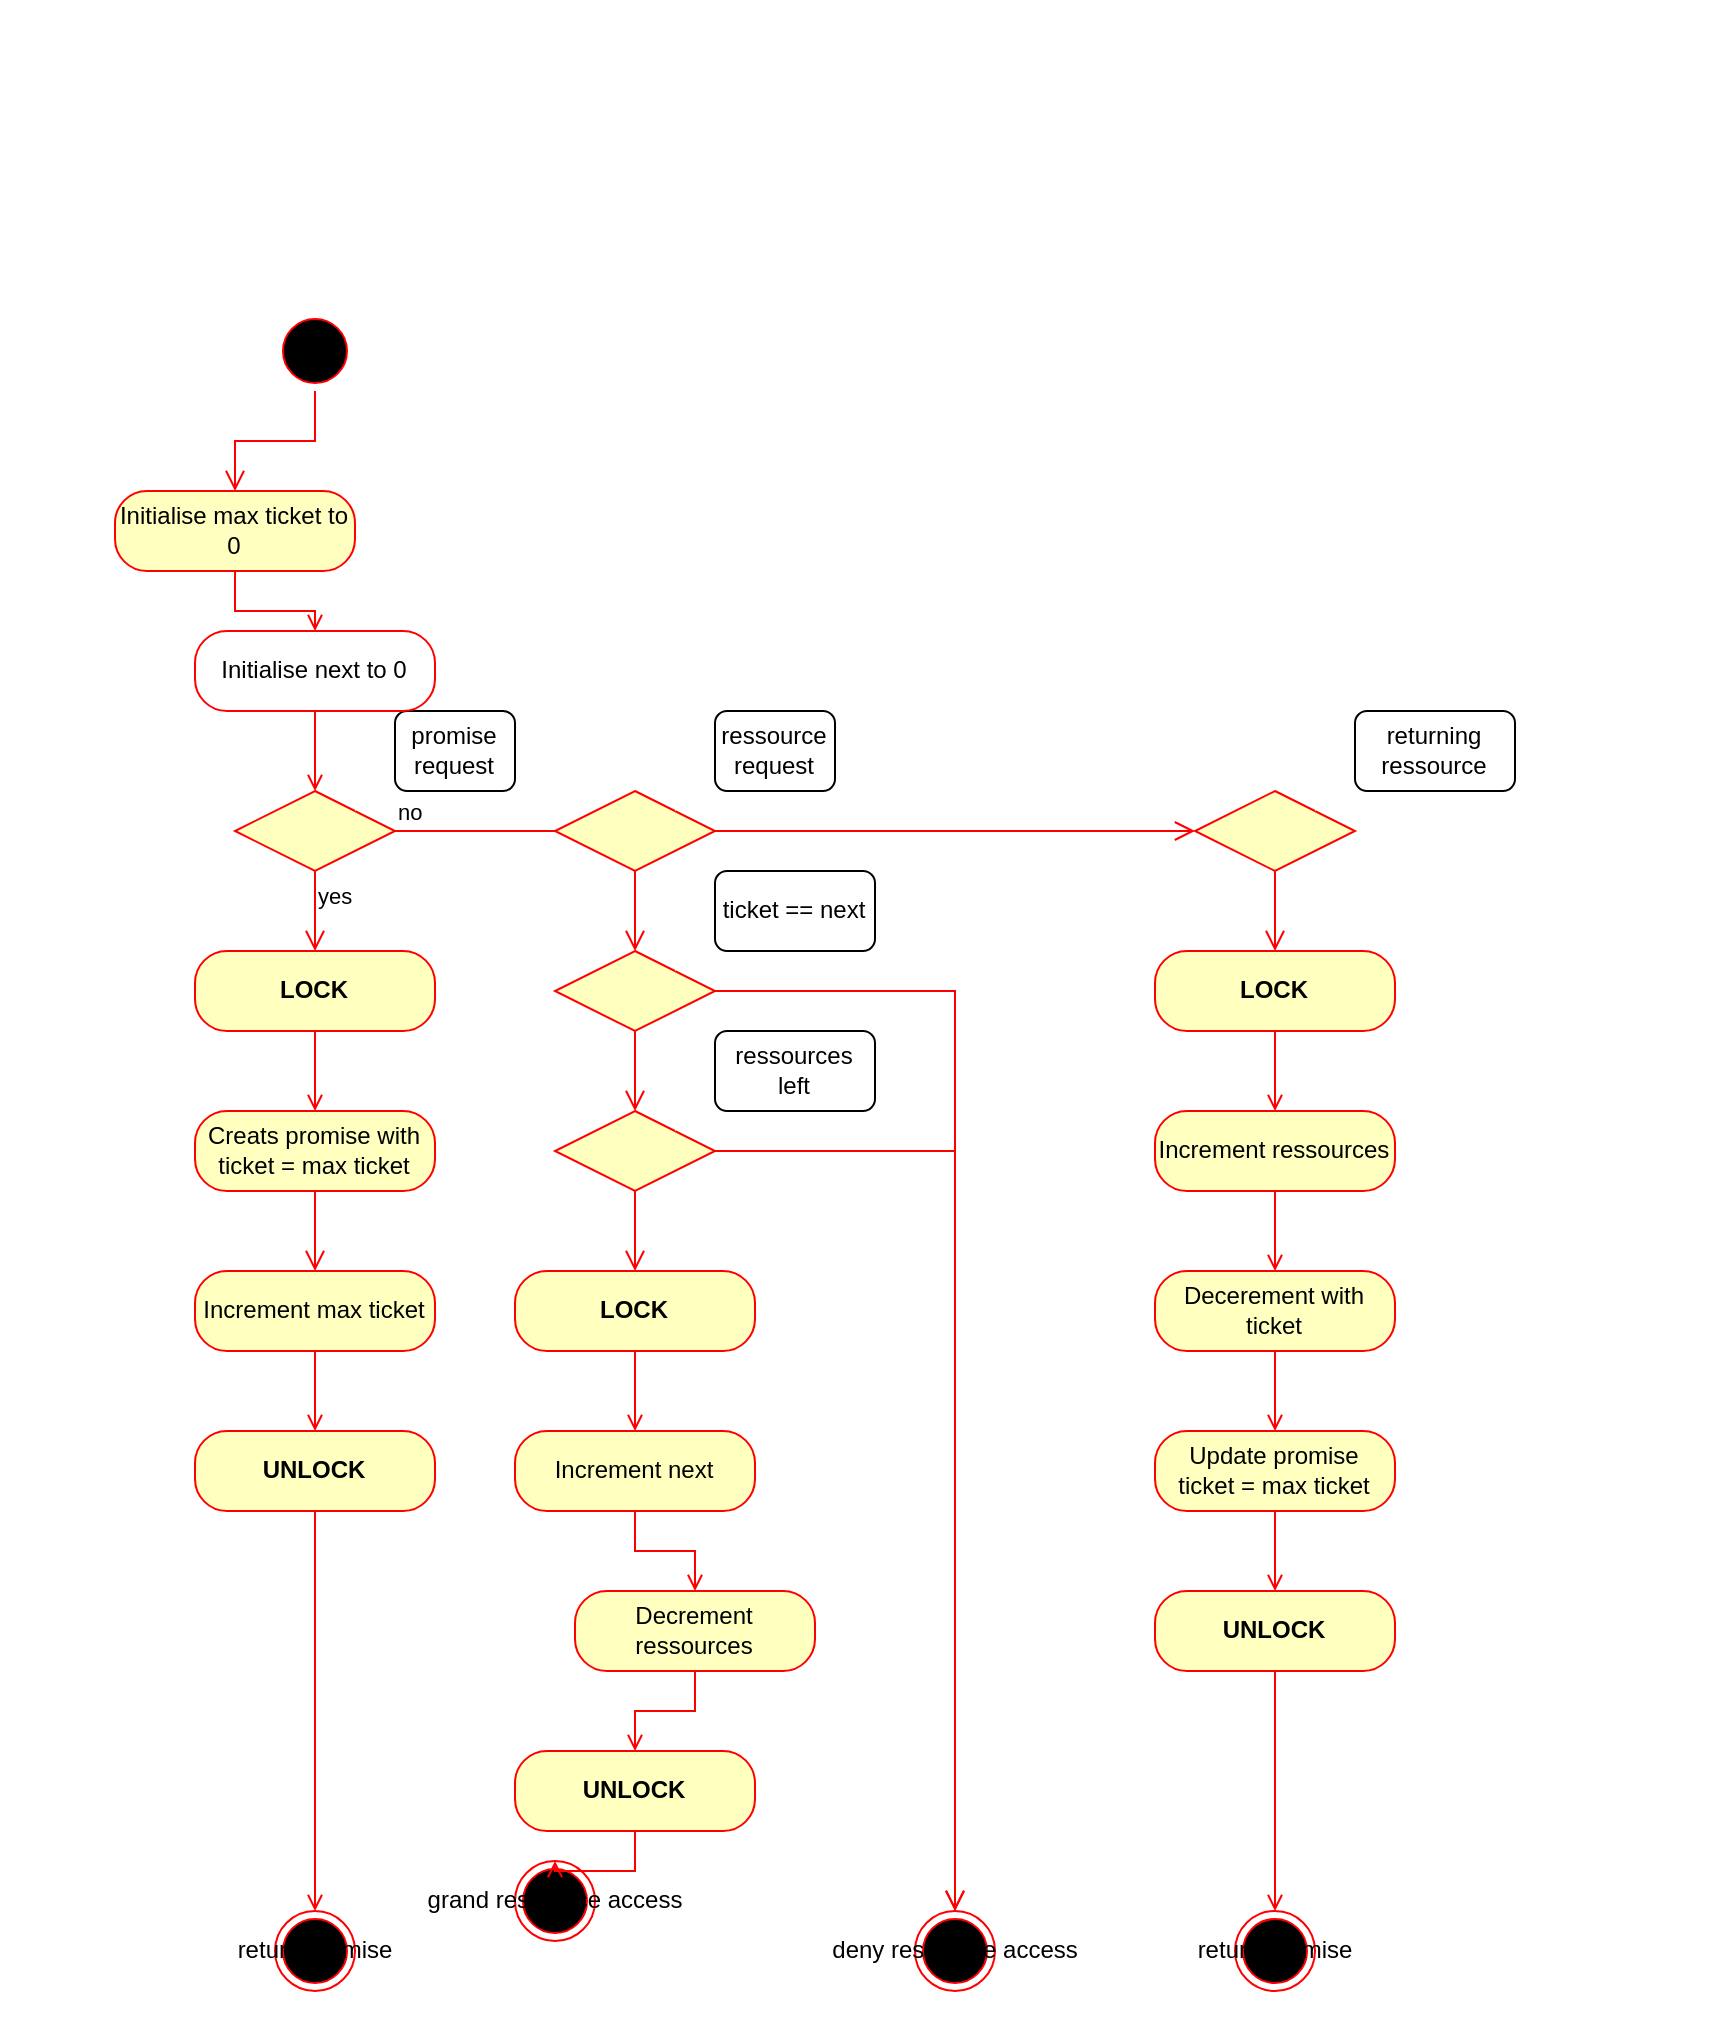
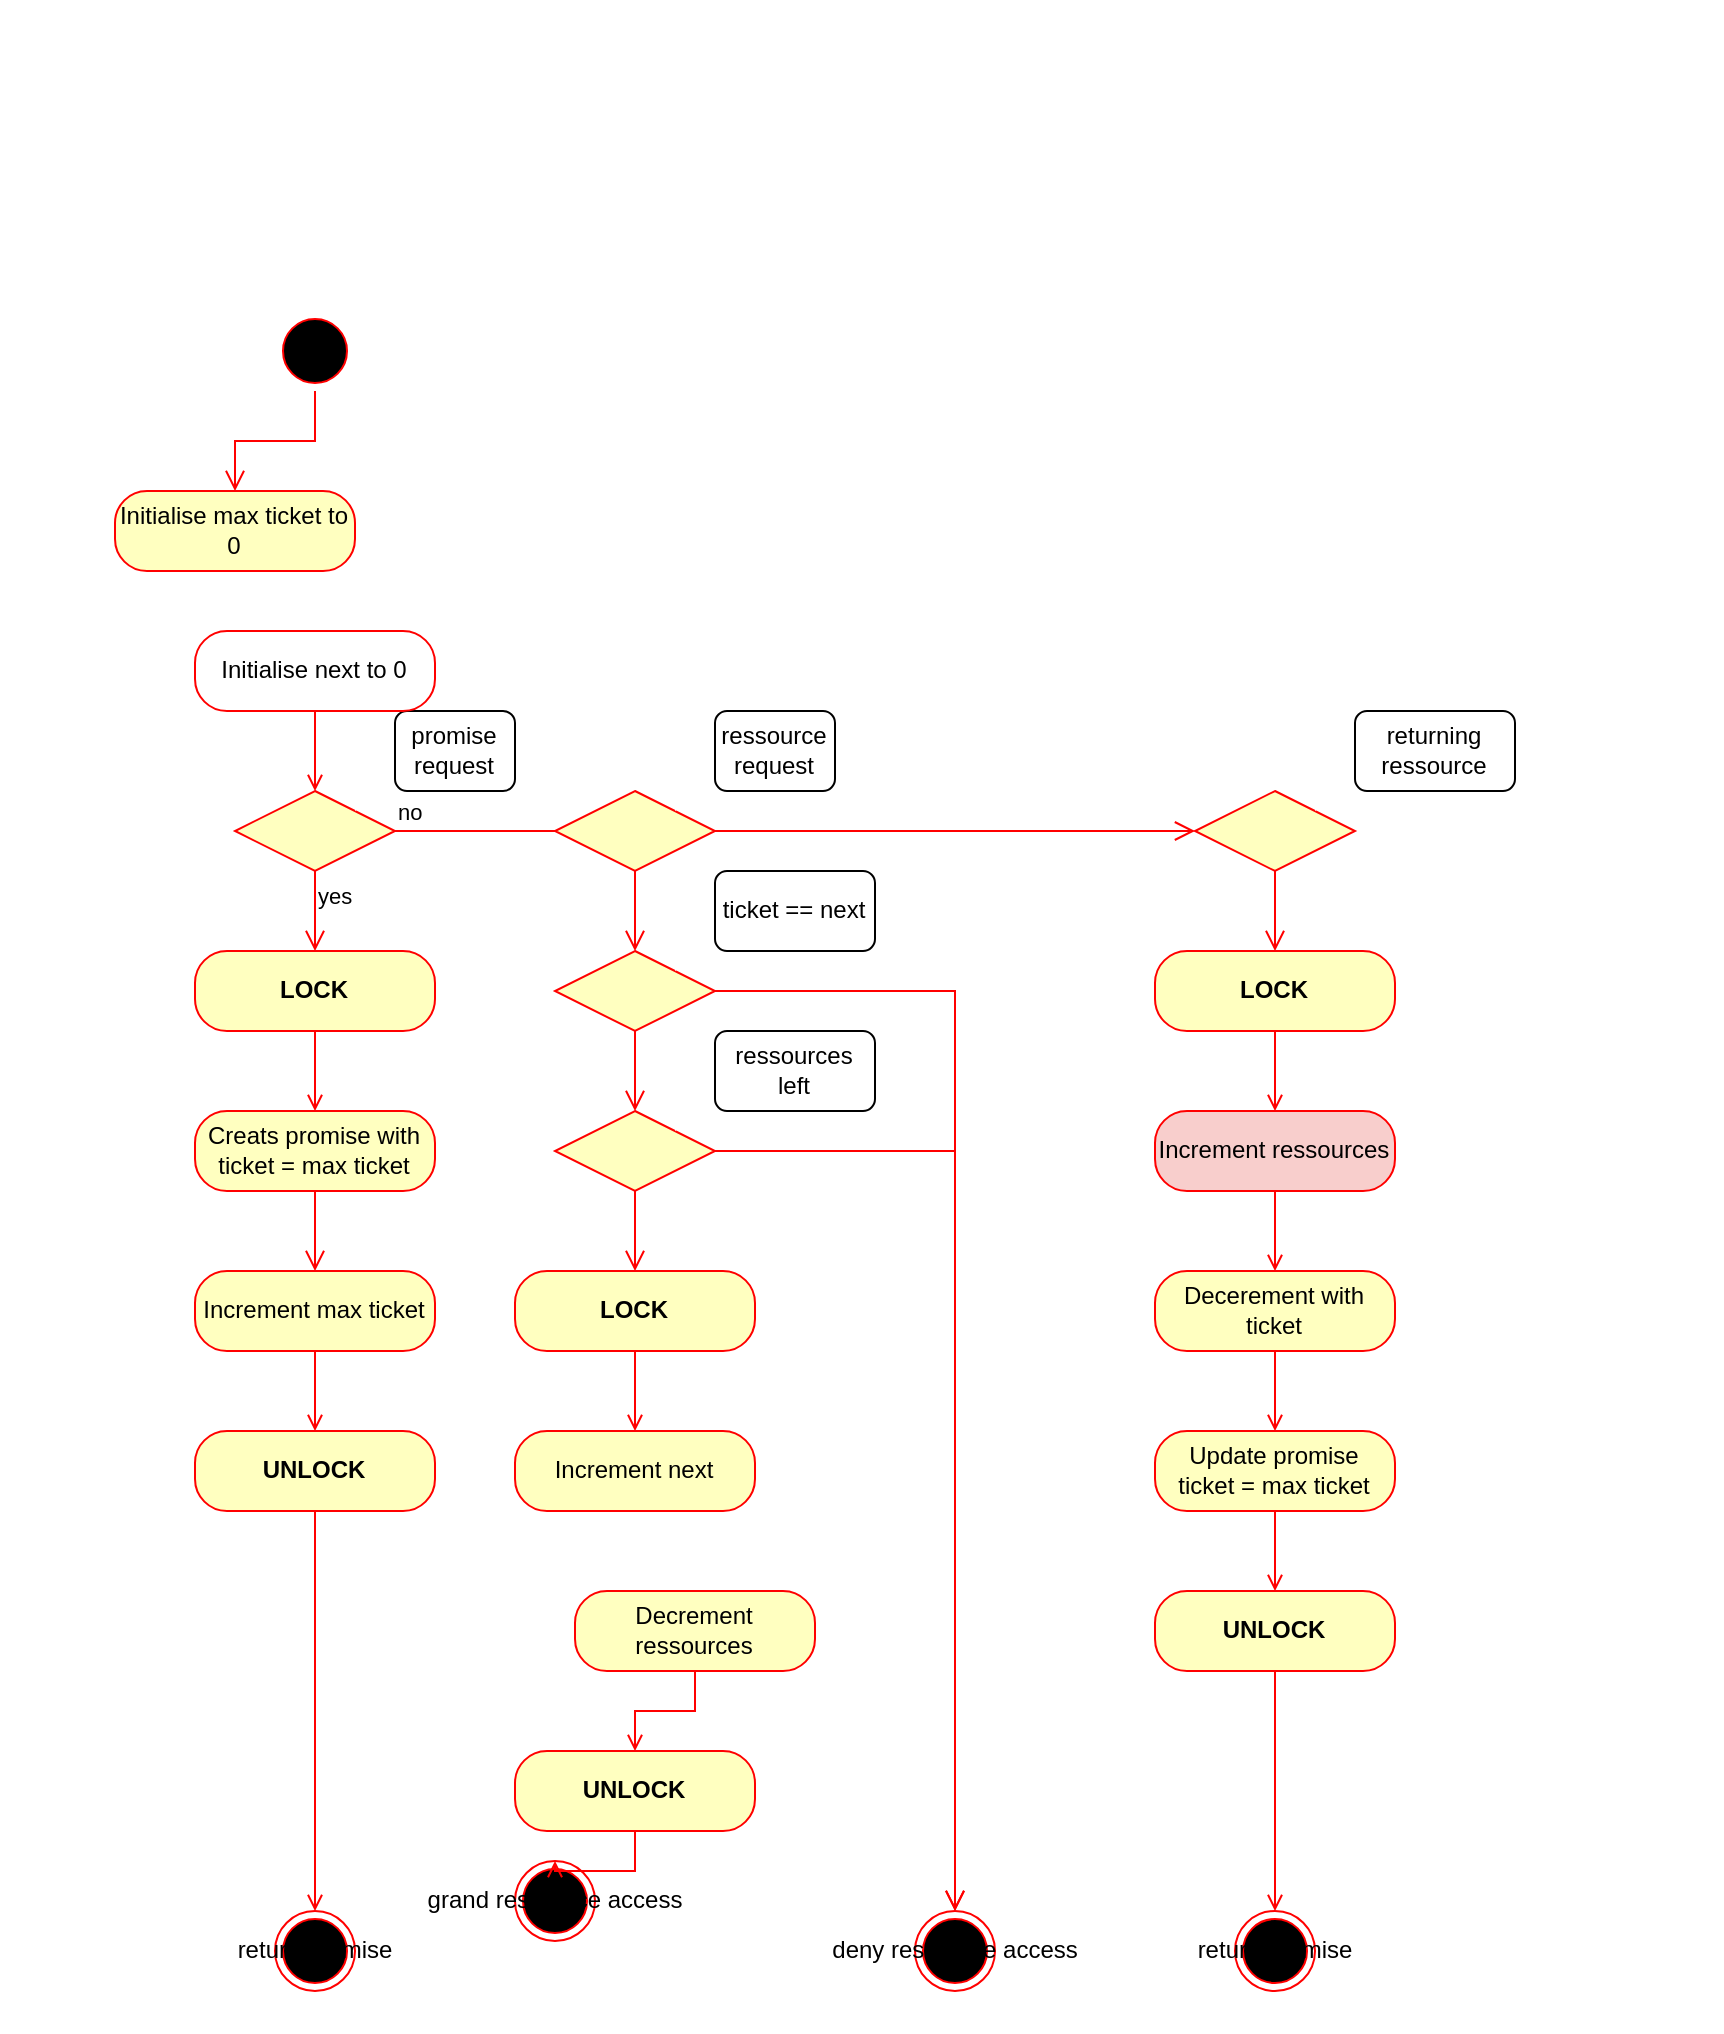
edge "Initialise max ticket to 0" -> "Initialise next to 0": removed
node "Increment ressources": fillcolor #ffffc0 -> #f8cecc
edge "Increment next" -> "Decrement ressources": removed
